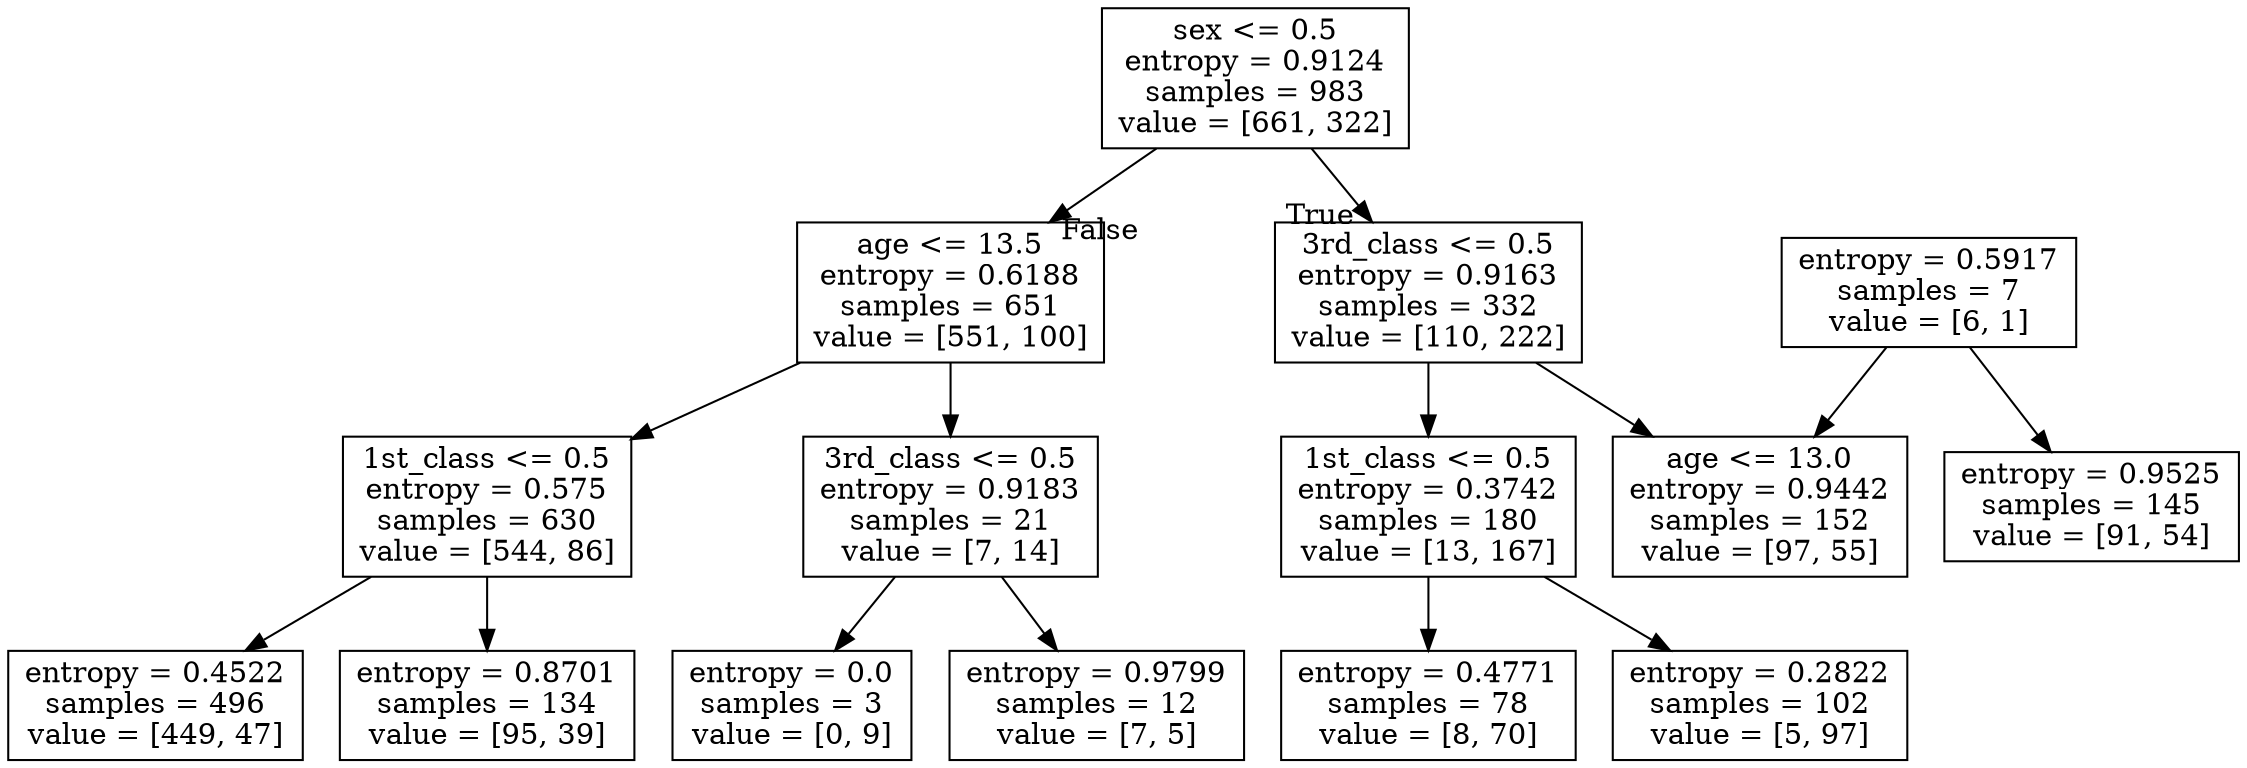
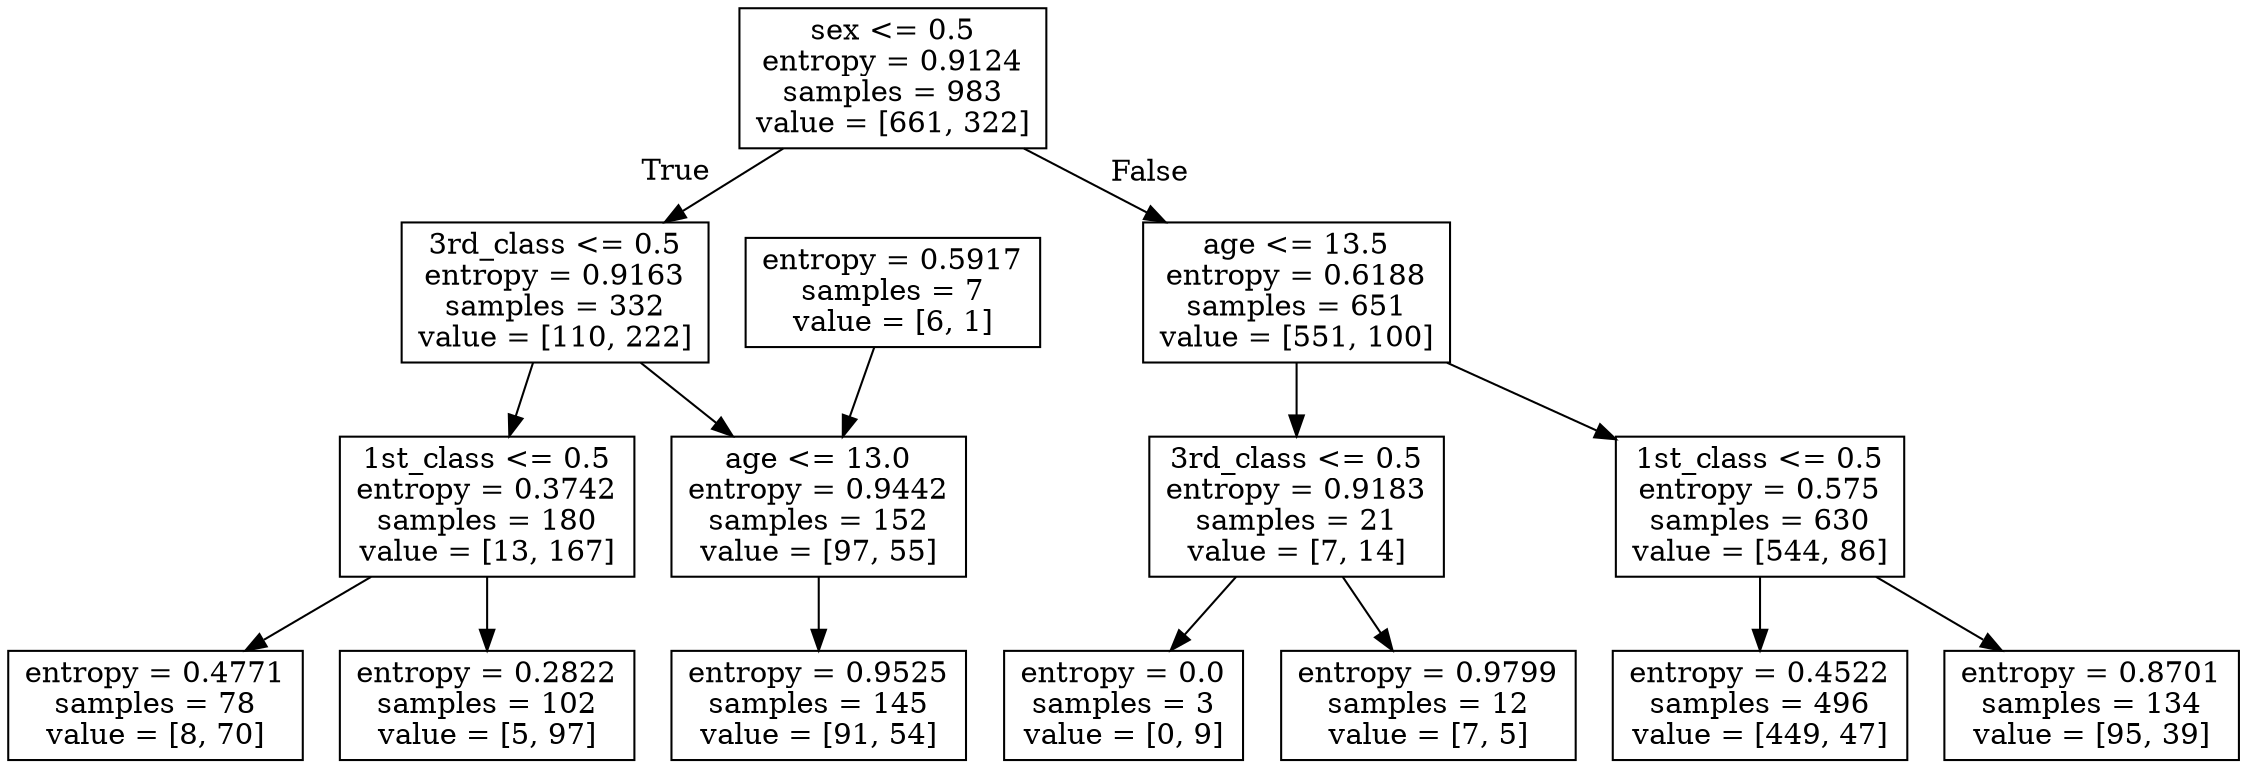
edge "entropy = 0.5917 samples = 7 value = [6, 1]" -> "entropy = 0.9525 samples = 145 value = [91, 54]": now "age <= 13.0 entropy = 0.9442 samples = 152 value = [97, 55]" -> "entropy = 0.9525 samples = 145 value = [91, 54]"
